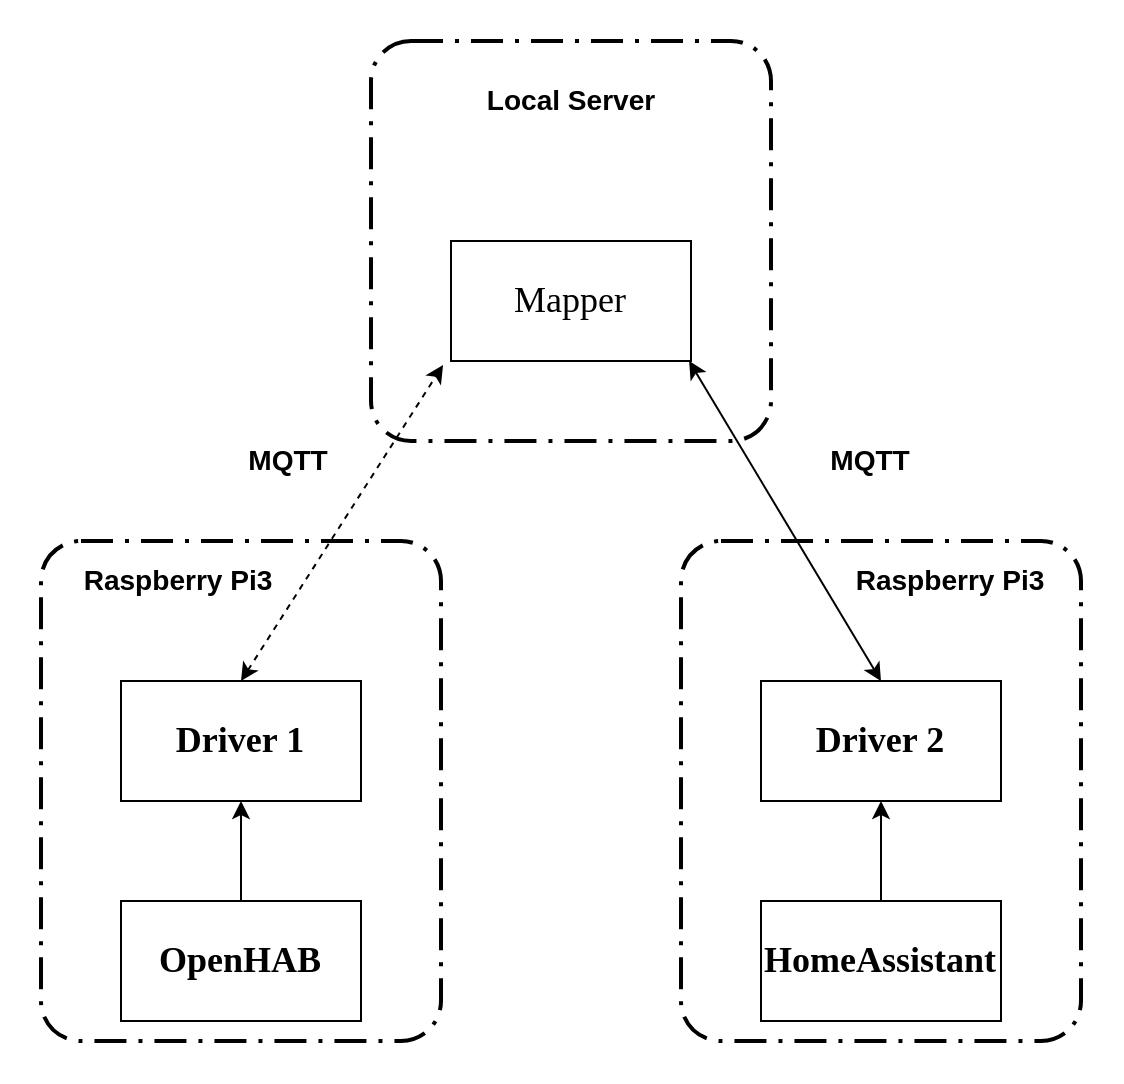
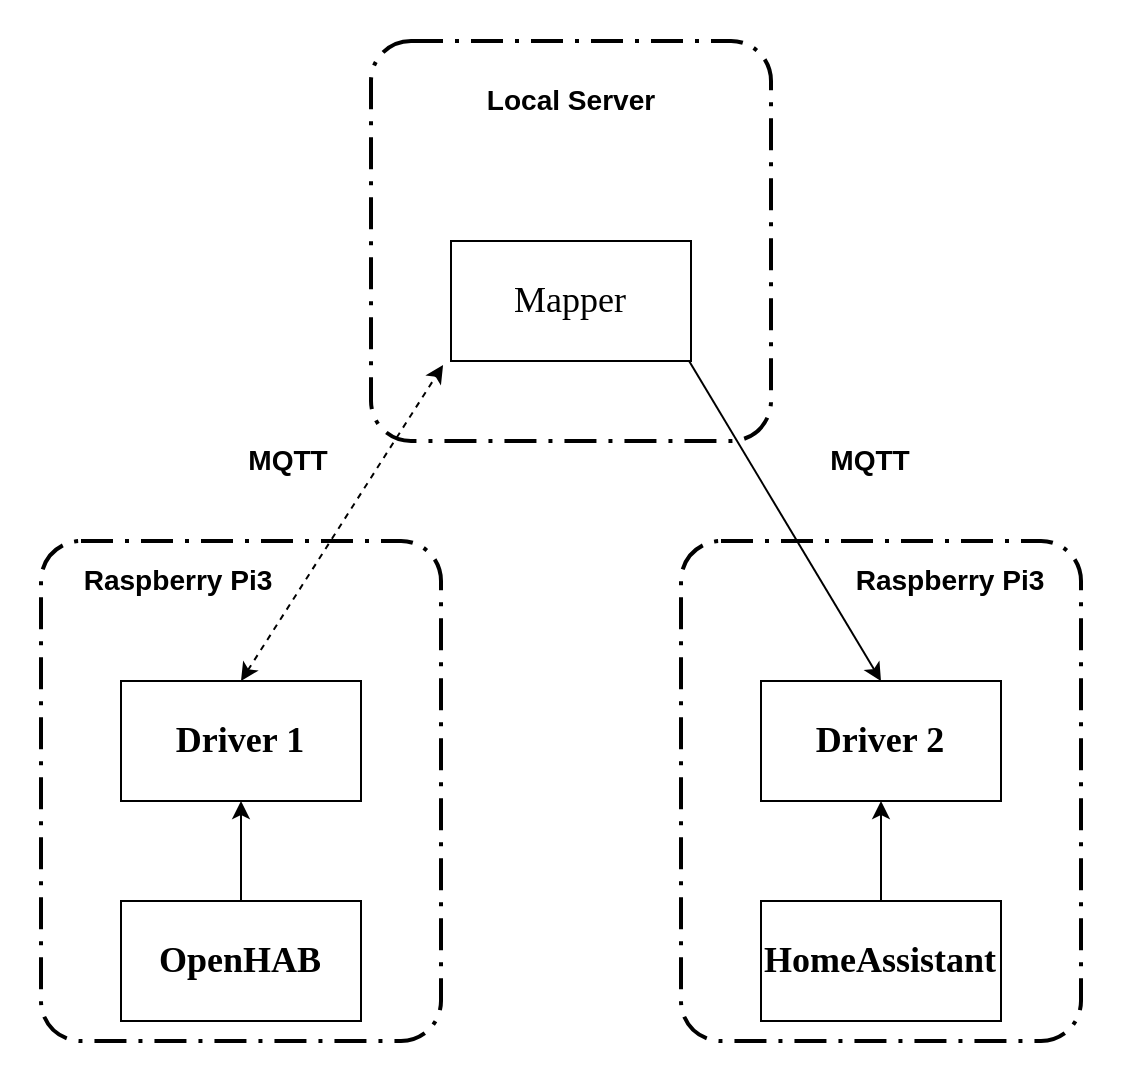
edge "Mapper" -- "Driver 2": arrowhead classic -> none
